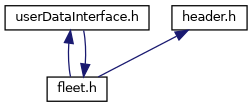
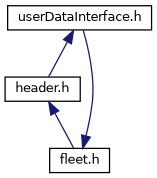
edge "fleet.h" -> "userDataInterface.h": now "header.h" -> "userDataInterface.h"
